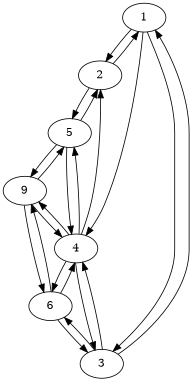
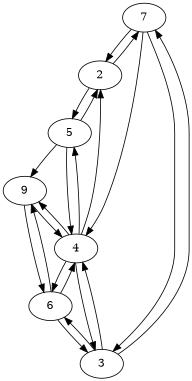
node "1": label "1" -> "7"
edge "9" -> "5": removed
